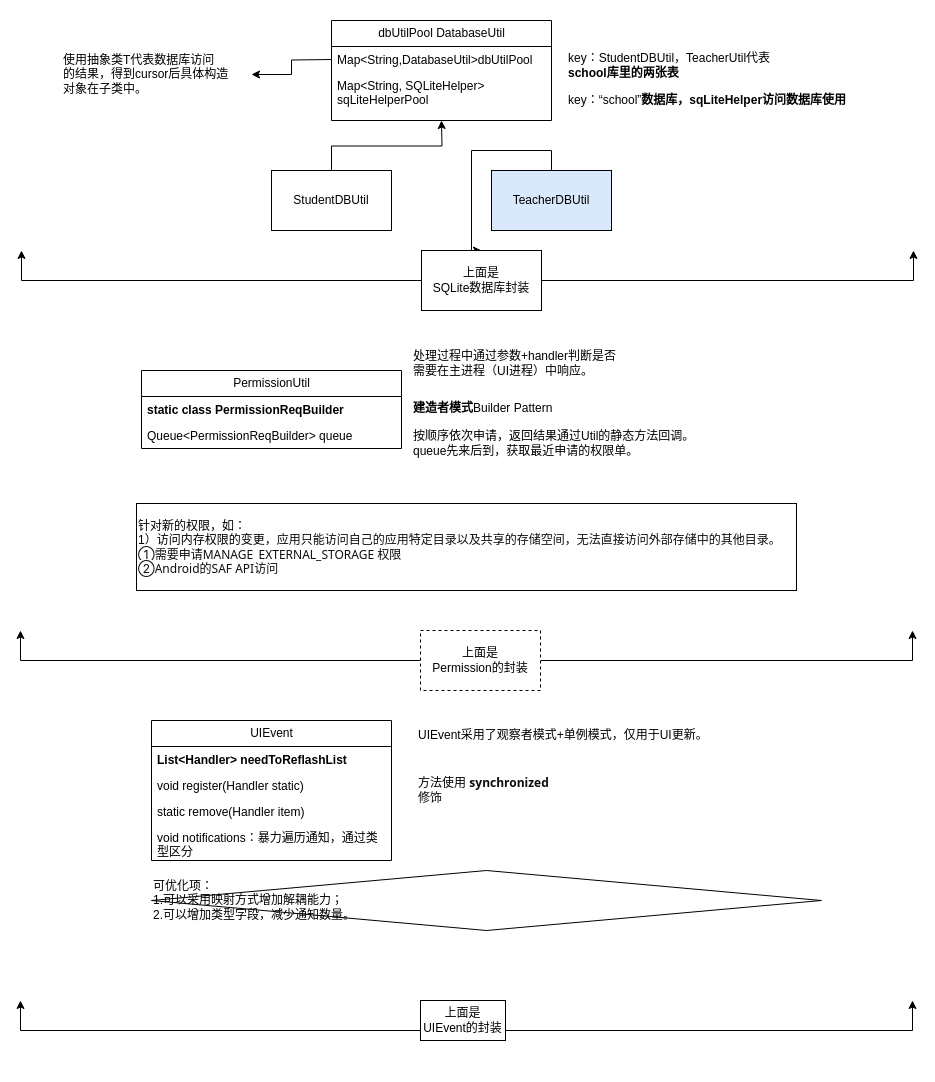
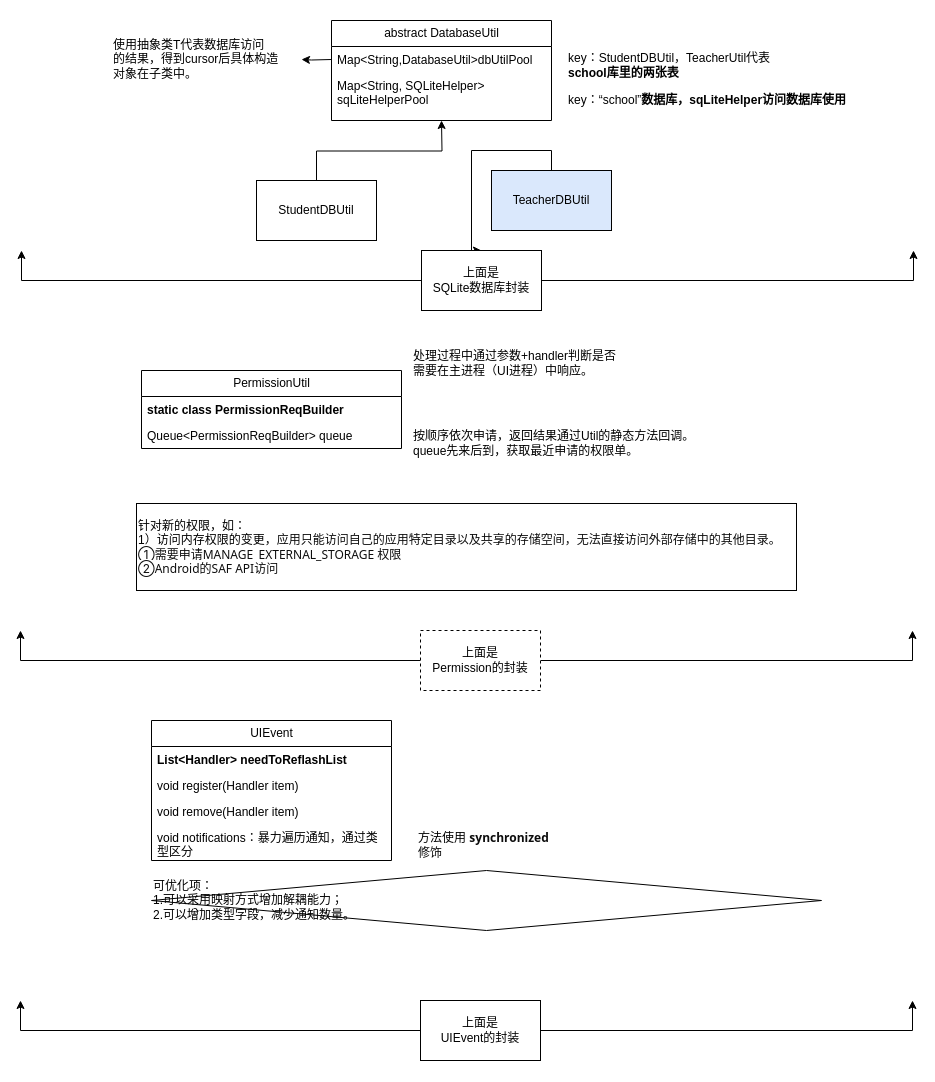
node "dbUtilPool DatabaseUtil": label "dbUtilPool DatabaseUtil" -> "abstract DatabaseUtil"
node "使用抽象类T代表数据库访问 的结果，得到cursor后具体构造 对象在子类中。": moved (157, 75) -> (207, 60)
node "StudentDBUtil": moved (332, 201) -> (317, 211)
node "建造者模式Builder Pattern": removed
node "UIEvent采用了观察者模式+单例模式，仅用于UI更新。": removed
node "void register(Handler static)": label "void register(Handler static)" -> "void register(Handler item)"
node "方法使用 synchronized修饰": moved (507, 791) -> (507, 846)
node "static remove(Handler item)": label "static remove(Handler item)" -> "void remove(Handler item)"
node "上面是 UIEvent的封装": size 85x40 -> 120x60
